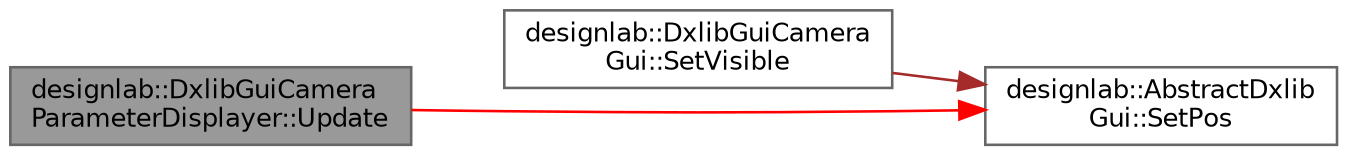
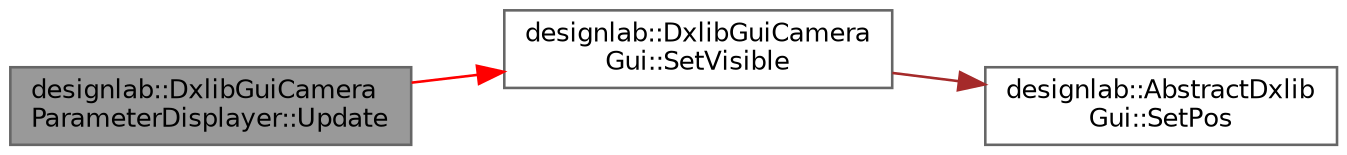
edge "designlab::DxlibGuiCamera ParameterDisplayer::Update" -> "designlab::AbstractDxlib Gui::SetPos": now "designlab::DxlibGuiCamera ParameterDisplayer::Update" -> "designlab::DxlibGuiCamera Gui::SetVisible"
